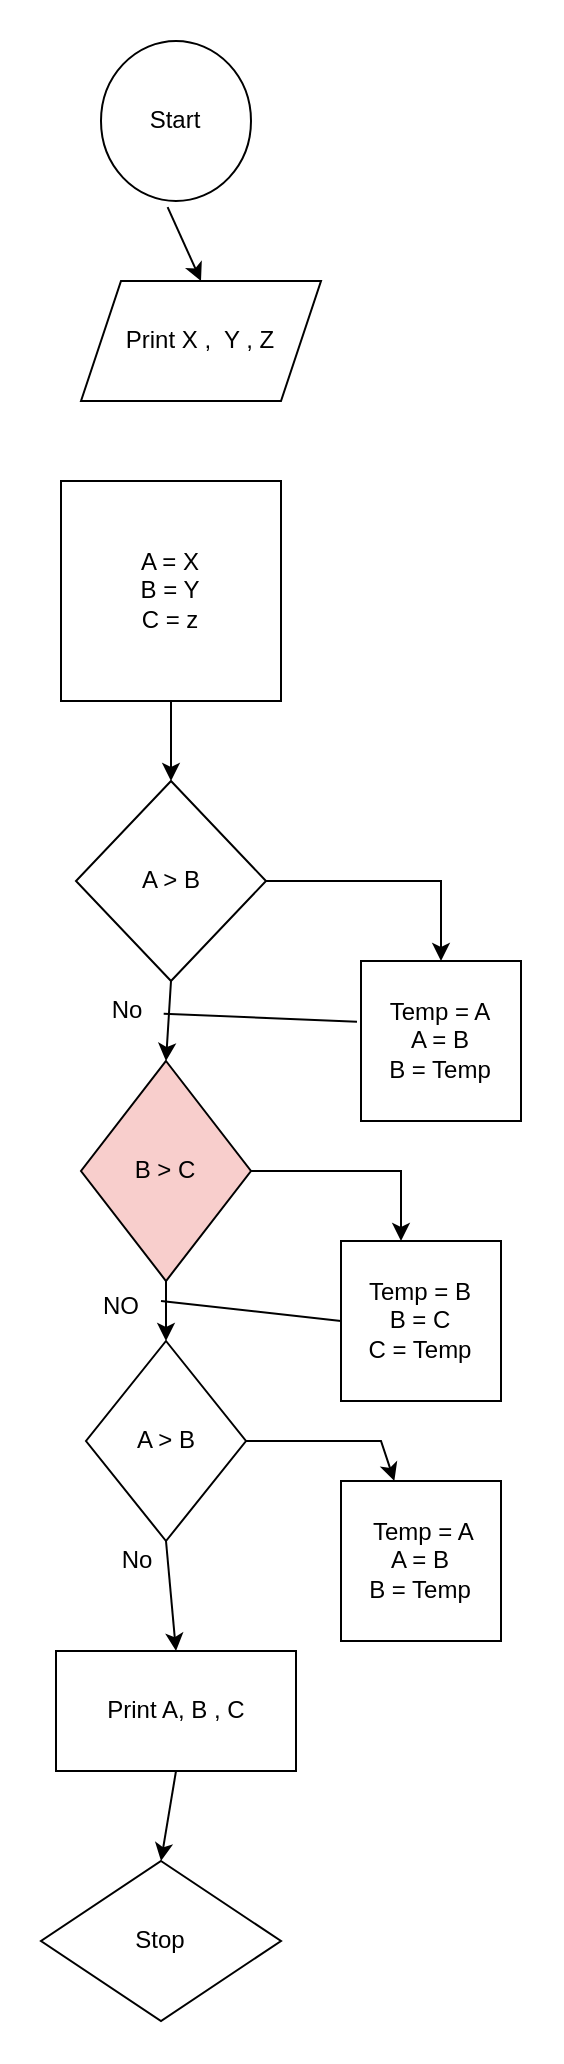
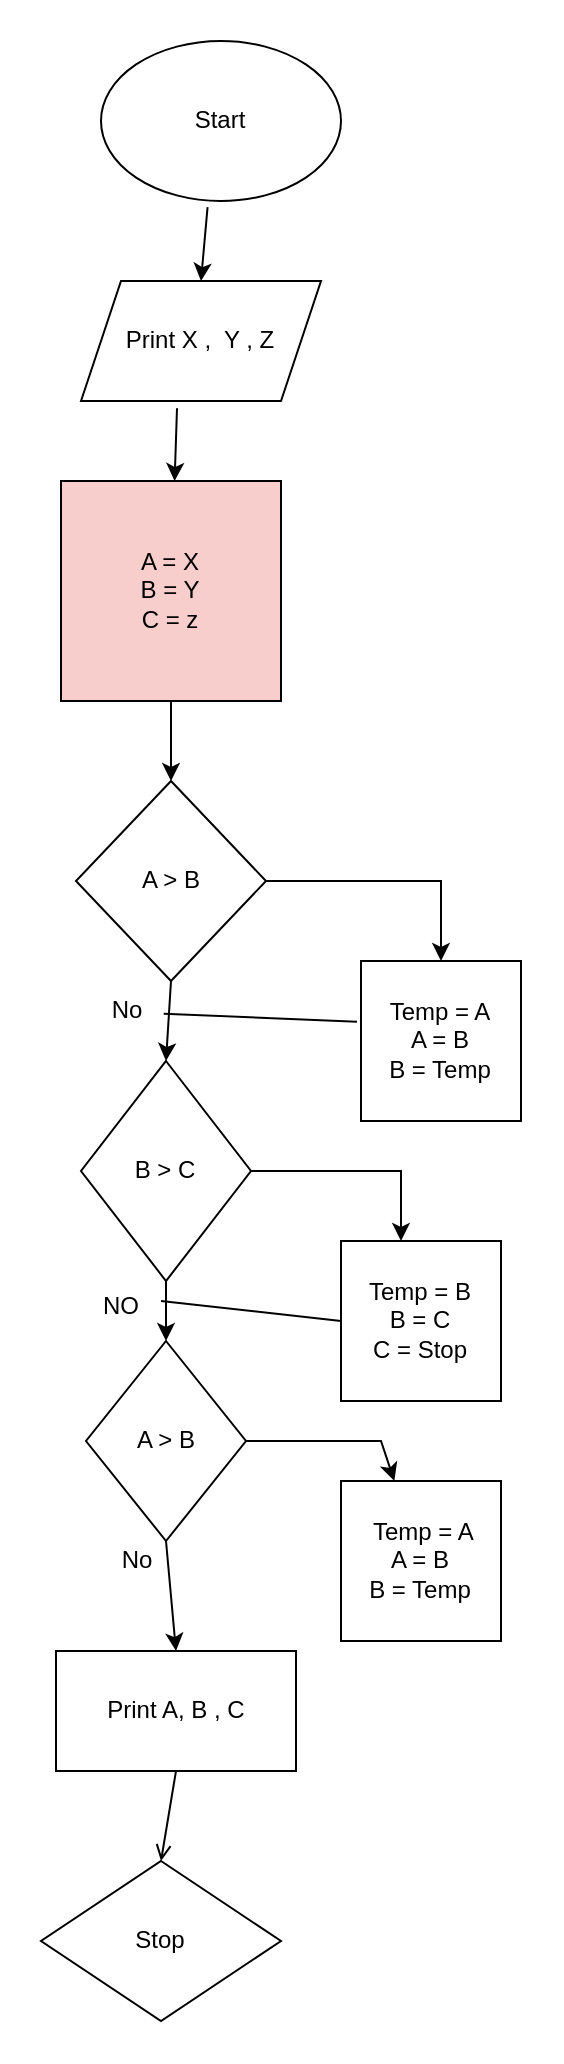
node "Start": size 150x160 -> 240x160
edge "Print X , Y , Z" -> "A = X B = Y C = z": added
node "A = X B = Y C = z": fillcolor #ffffff -> #f8cecc
node "B > C": fillcolor #f8cecc -> #ffffff
node "Temp = B B = C C = Temp": label "Temp = B B = C C = Temp" -> "Temp = B B = C C = Stop"
edge "Print A, B , C" -> "Stop": arrowhead classic -> open
